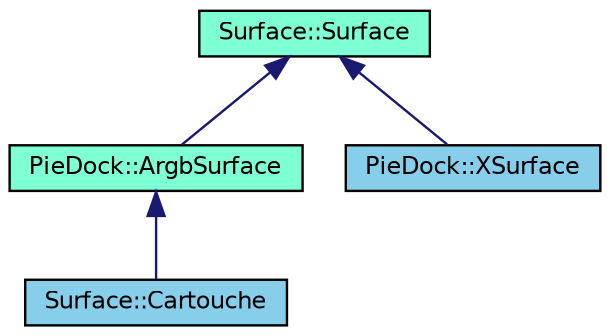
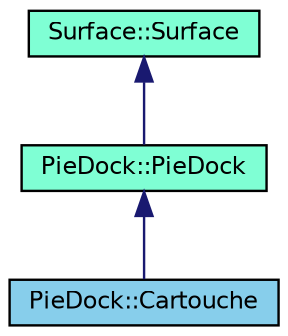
node "PieDock::ArgbSurface": label "PieDock::ArgbSurface" -> "PieDock::PieDock"
node "PieDock::XSurface": removed
node "Surface::Cartouche": label "Surface::Cartouche" -> "PieDock::Cartouche"
